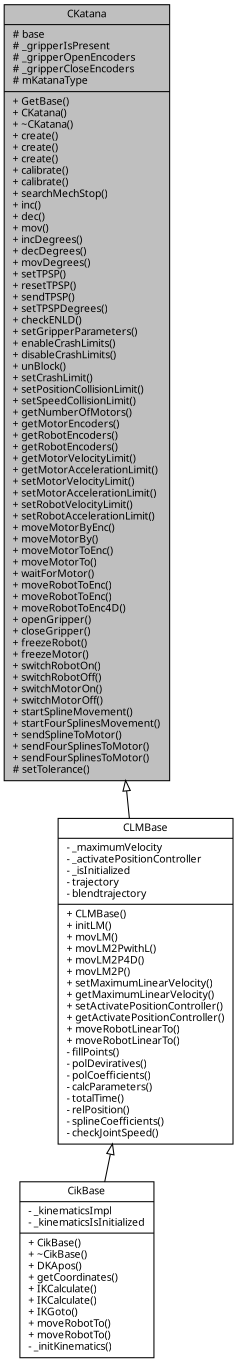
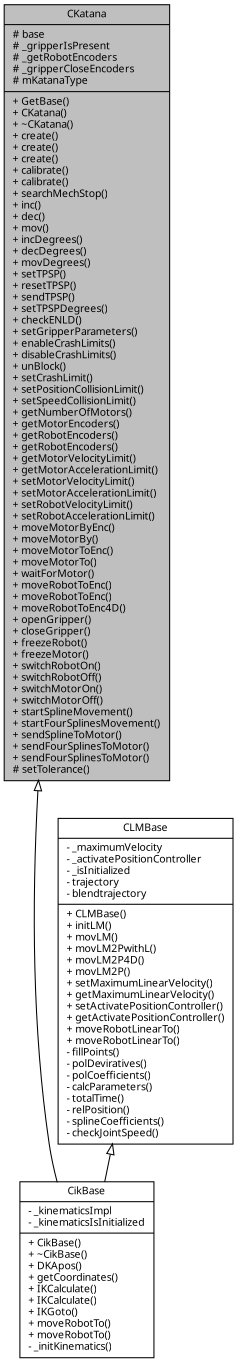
node "CKatana": text "# _gripperOpenEncoders" -> "# _getRobotEncoders"
edge "CLMBase" -> "CKatana": now "CikBase" -> "CKatana"
